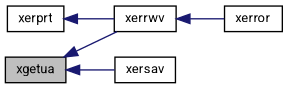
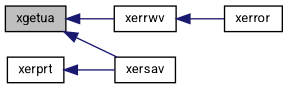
edge "xerrwv" -> "xerprt": now "xersav" -> "xerprt"
